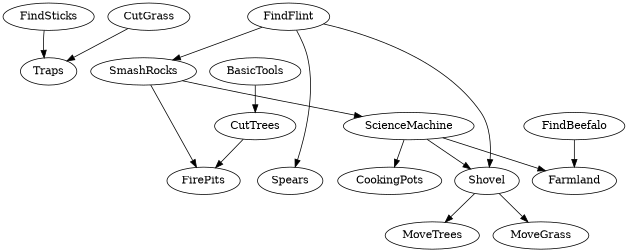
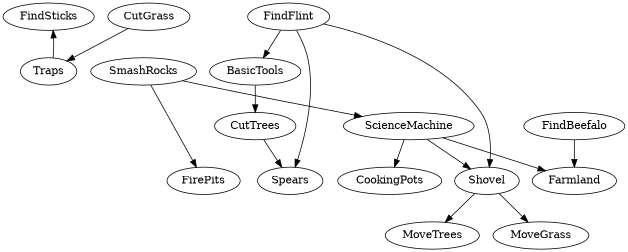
edge "FindSticks" -> "Traps": reversed
edge "FindFlint" -> "SmashRocks": now "FindFlint" -> "BasicTools"
edge "CutTrees" -> "FirePits": now "CutTrees" -> "Spears"
